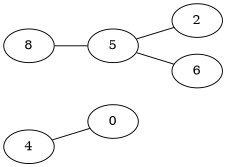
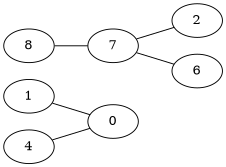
node "5": label "5" -> "7"
node "1": added
